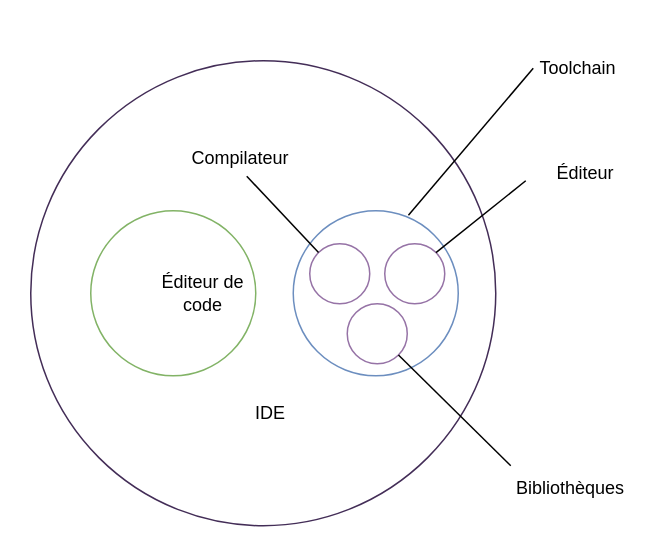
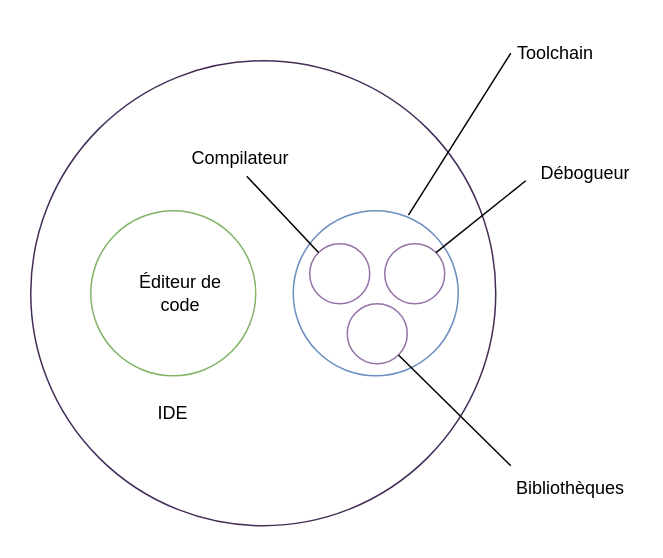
node "Toolchain": moved (578, 68) -> (556, 53)
node "Éditeur": label "Éditeur" -> "Débogueur"
node "Éditeur de code": moved (203, 293) -> (181, 293)
node "IDE": moved (271, 413) -> (173, 413)
